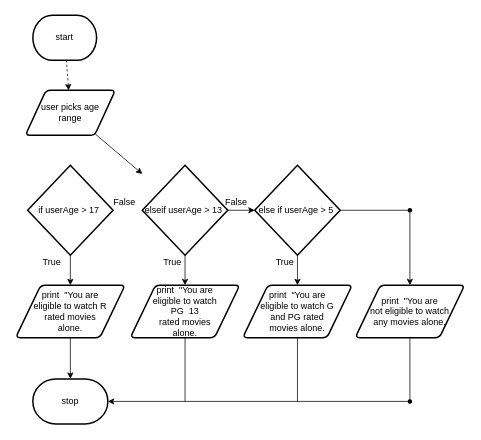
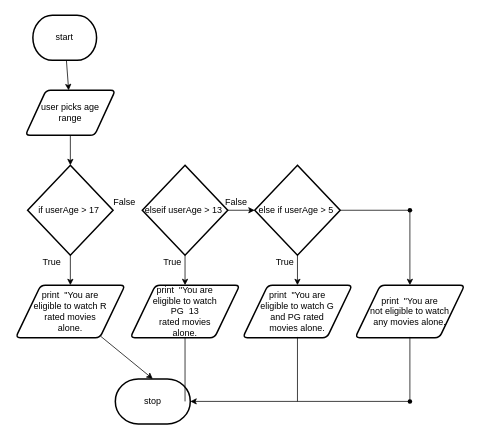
edge "start" -> "user picks age range": style dashed -> solid
edge "user picks age range" -> "elseif userAge > 13": now "user picks age range" -> "if userAge > 17"
node "stop": moved (70, 402) -> (153, 402)
